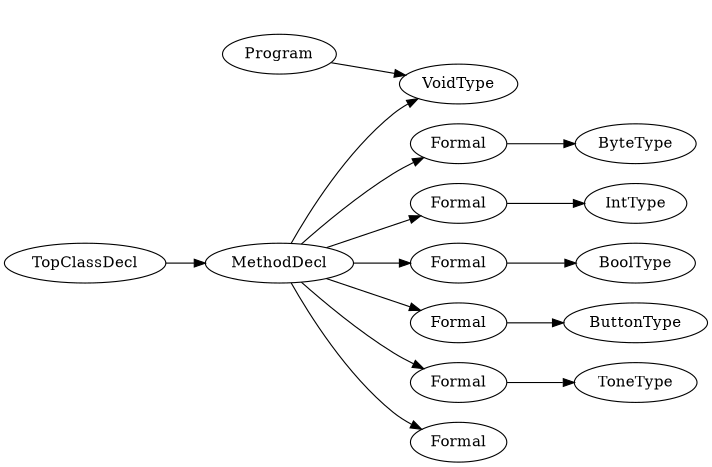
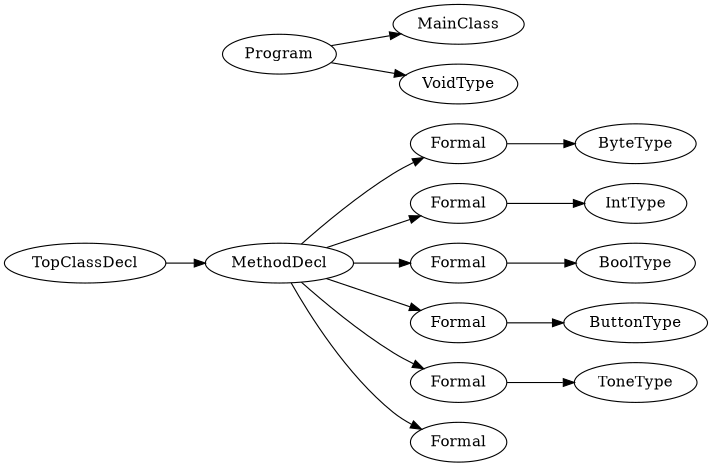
node "MainClass": added
edge "MethodDecl" -> "VoidType": removed
